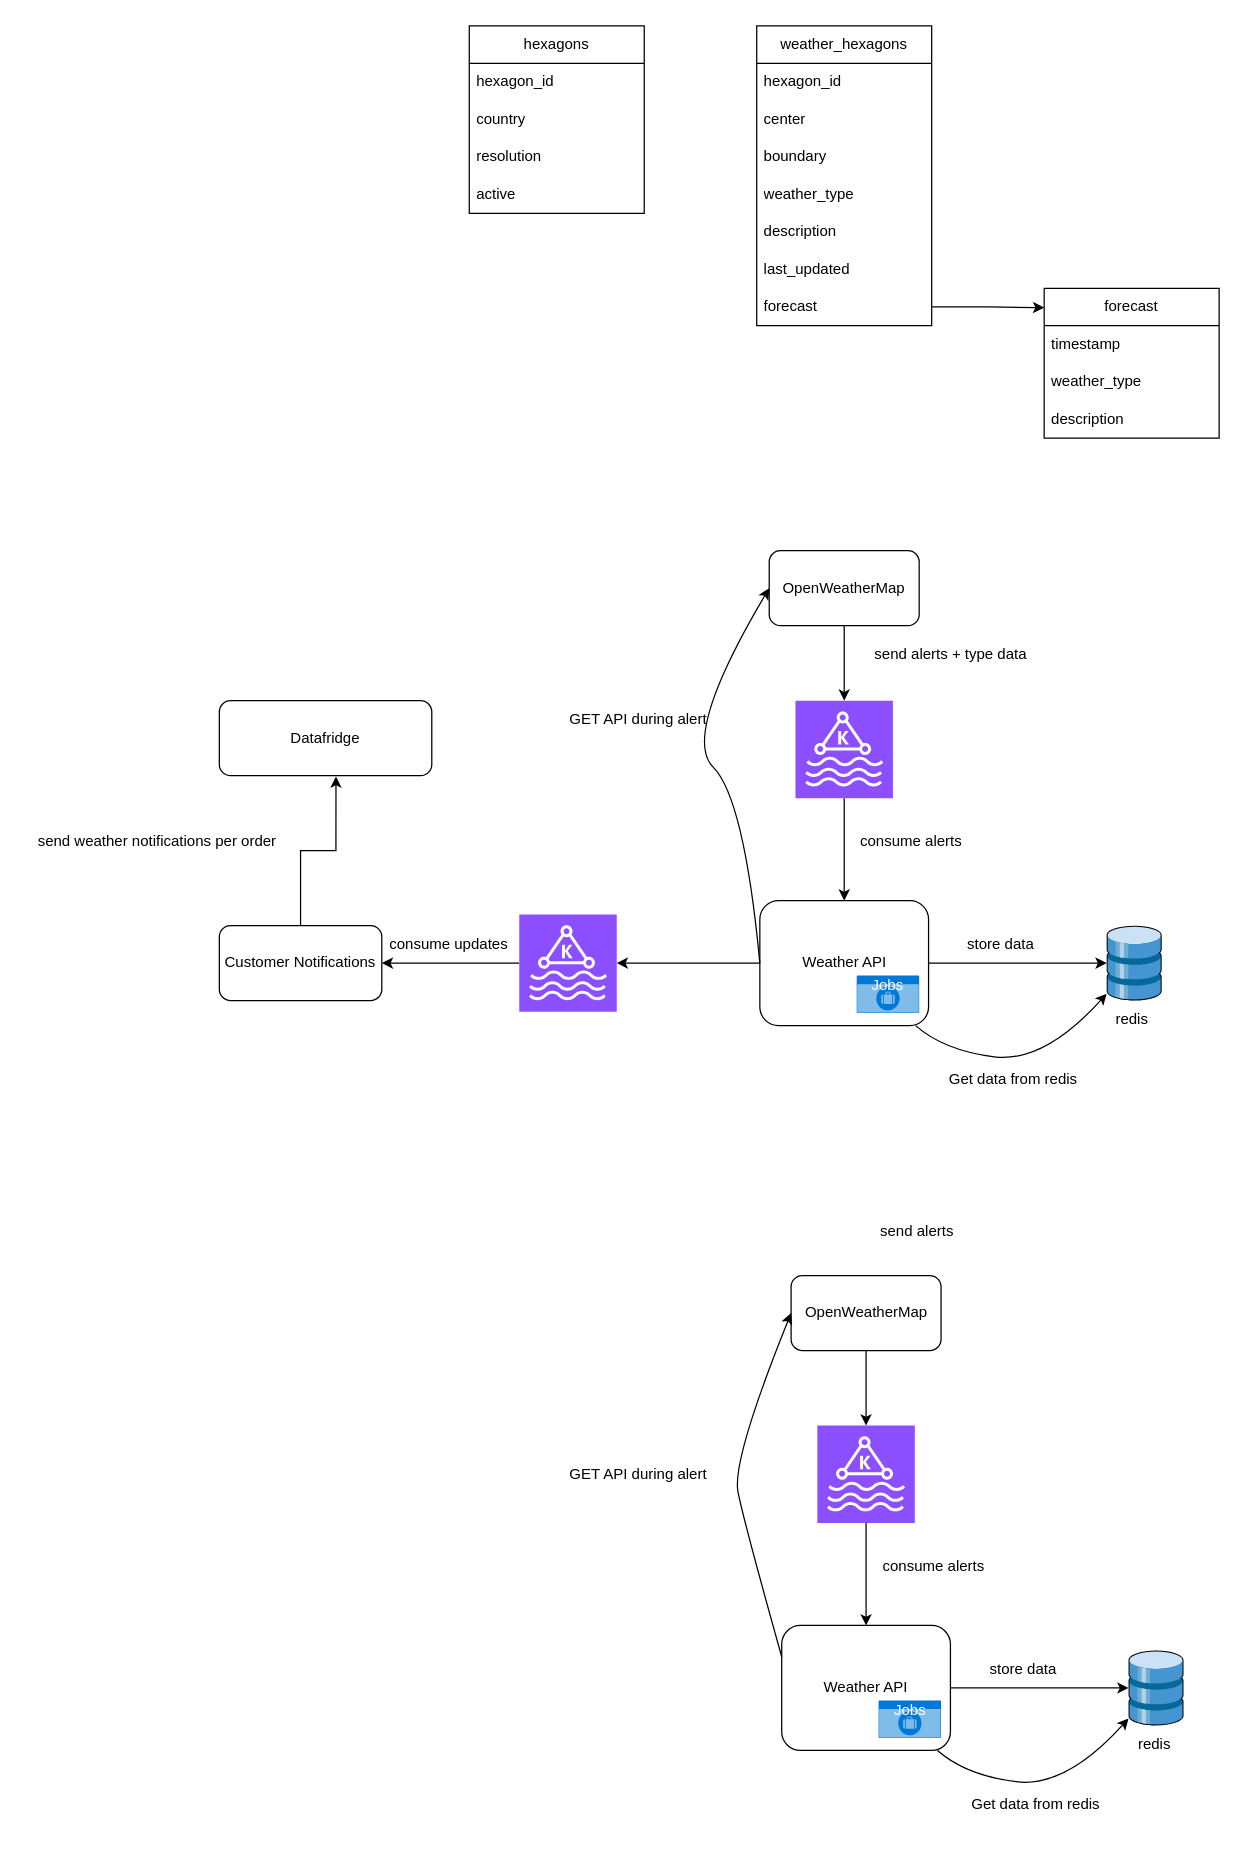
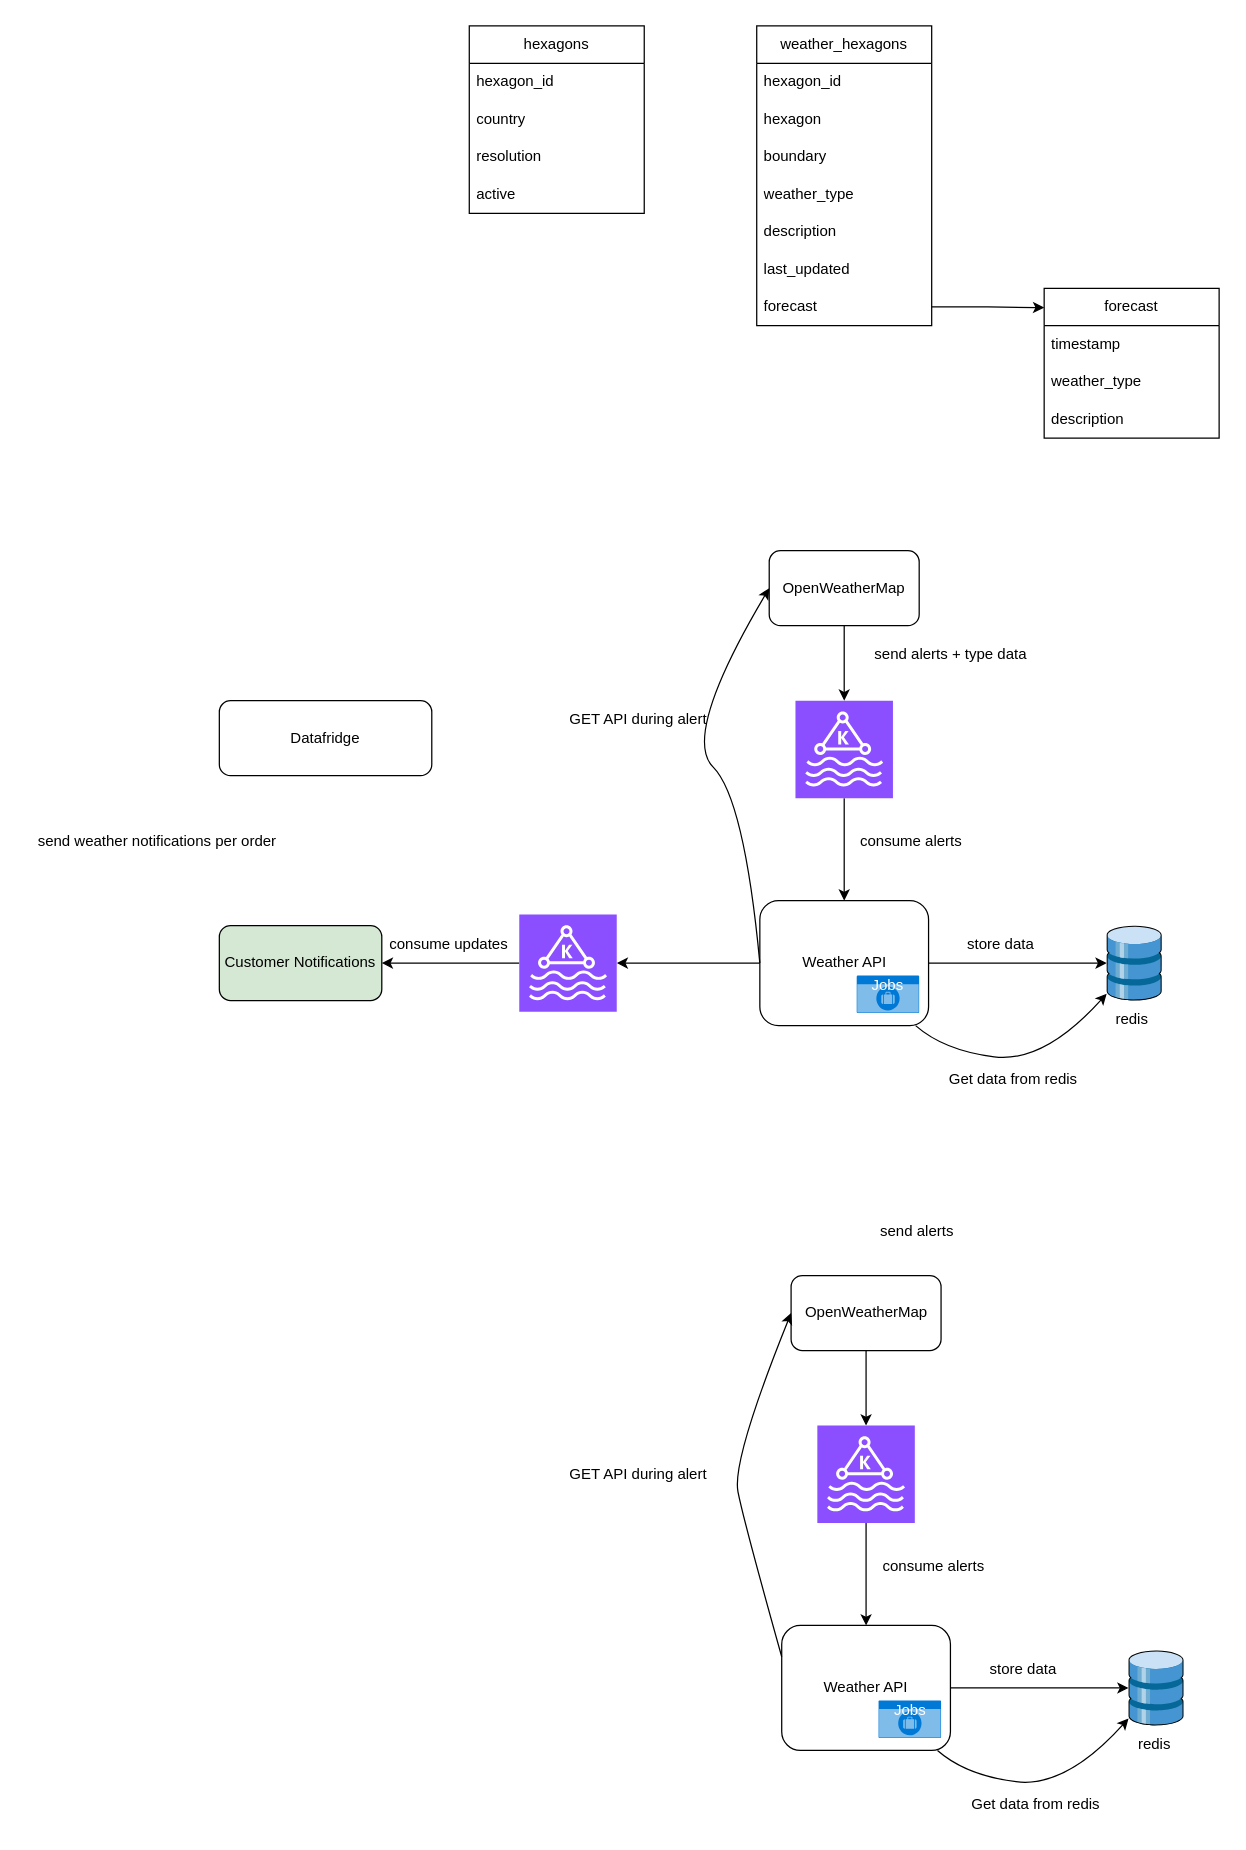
node "center": label "center" -> "hexagon"
edge "Customer Notifications" -> "Datafridge": removed
node "Customer Notifications": fillcolor #ffffff -> #d5e8d4
